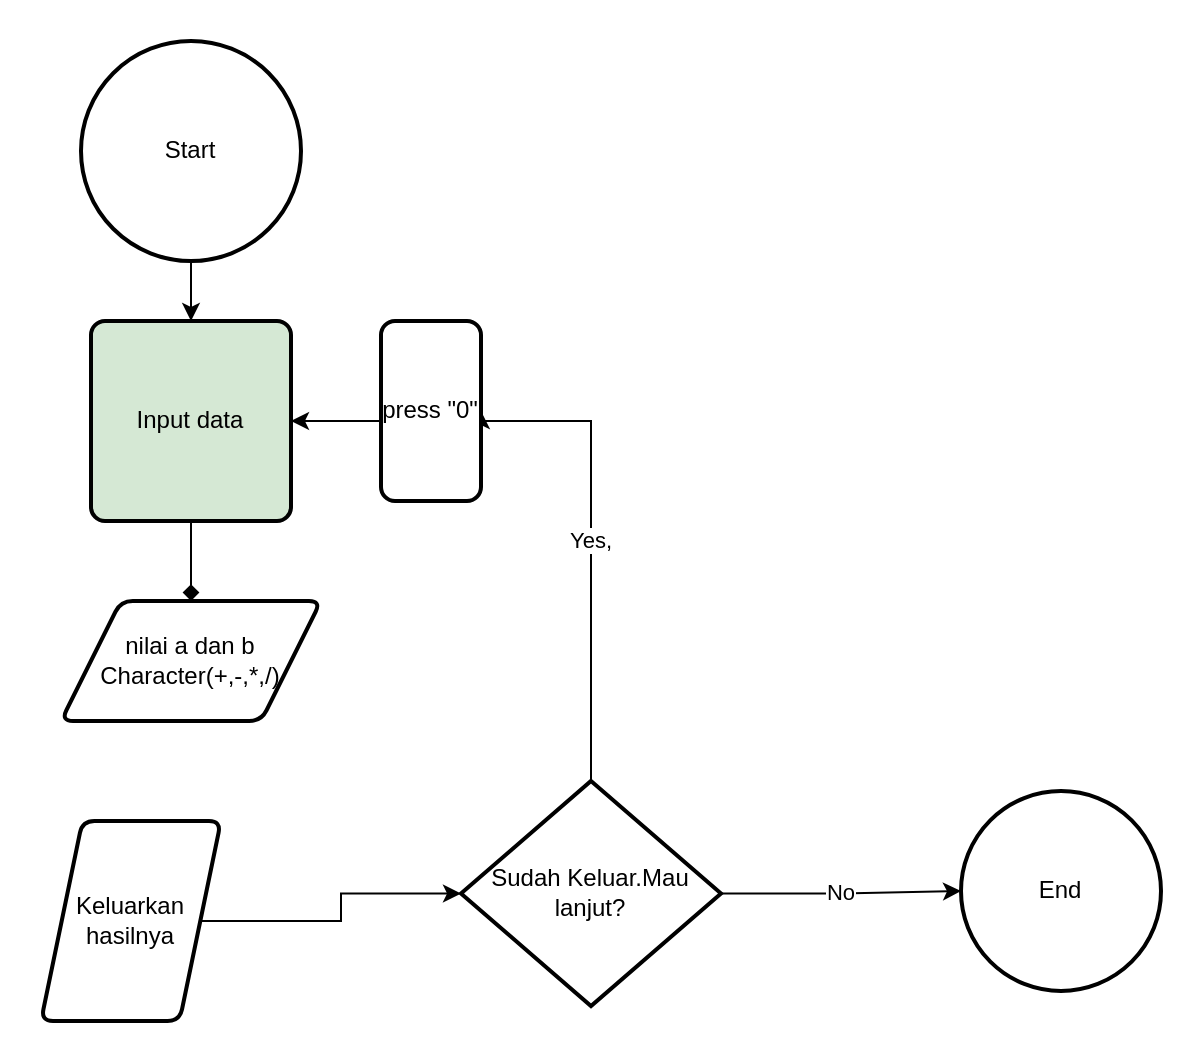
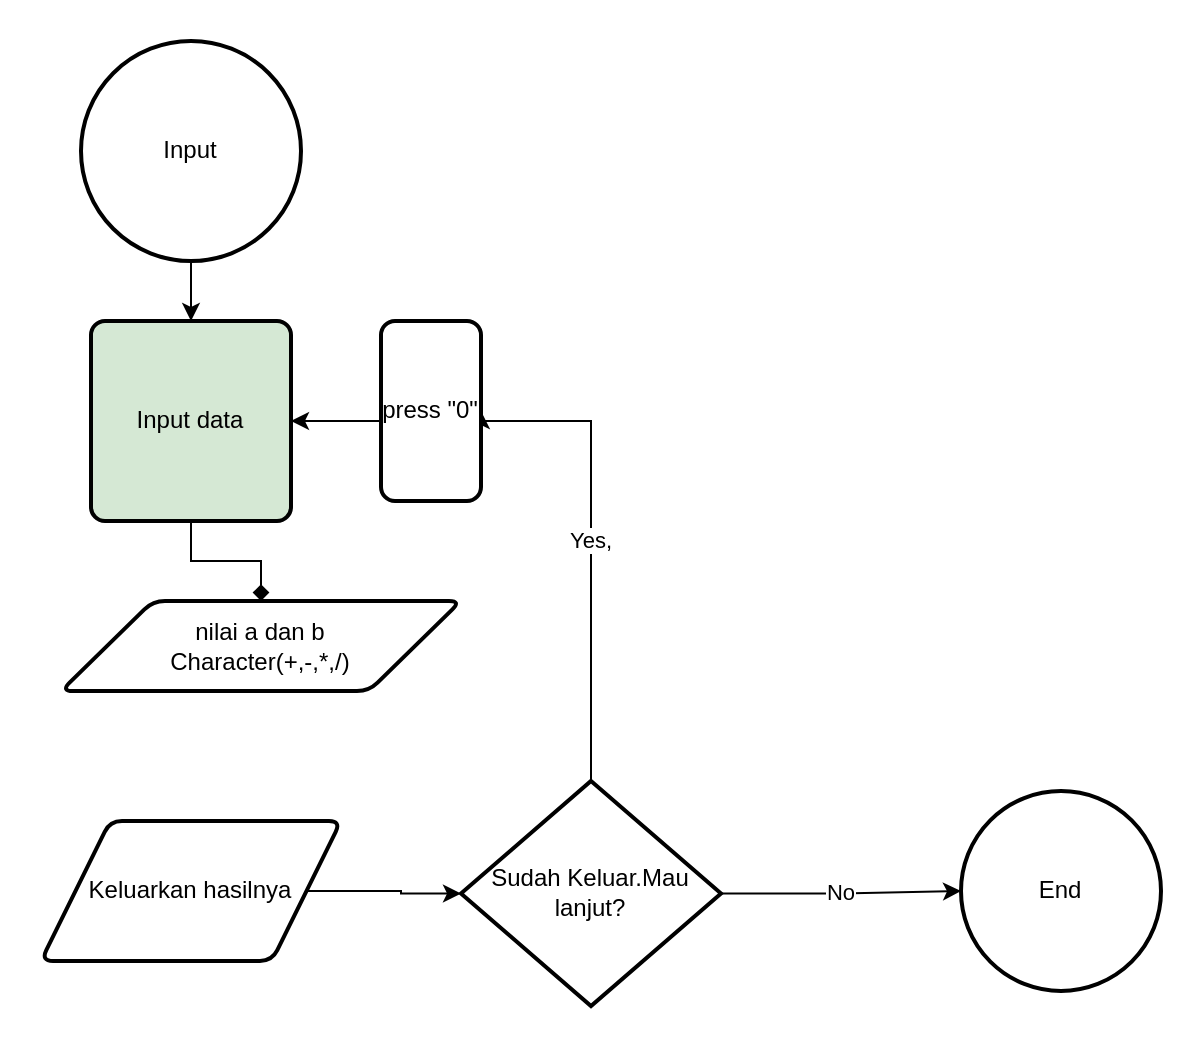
node "Start": label "Start" -> "Input"
node "nilai a dan b Character(+,-,*,/)": size 260x120 -> 400x90
node "Keluarkan hasilnya": size 180x200 -> 300x140
